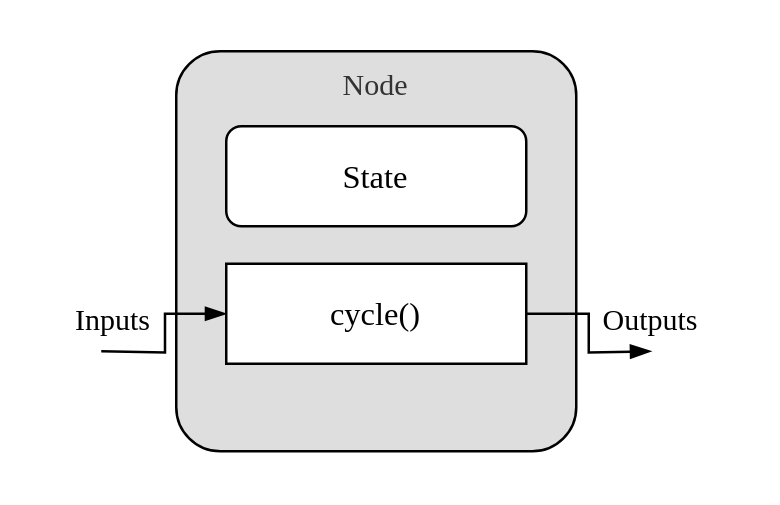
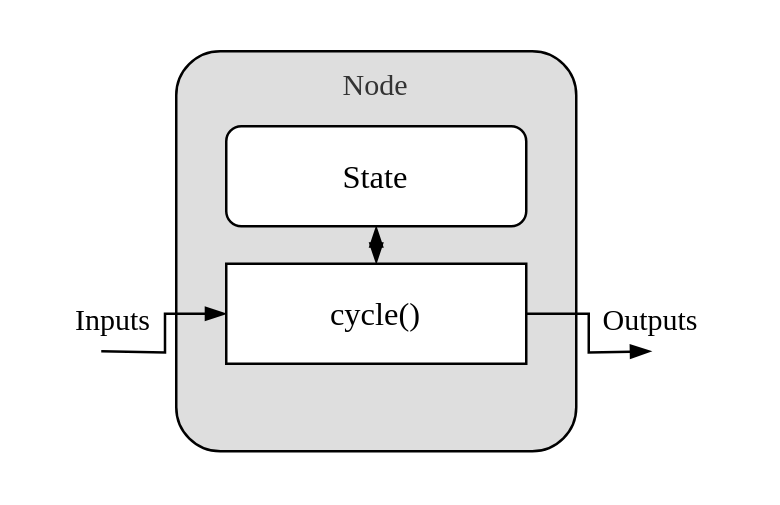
edge "State" -- "cycle()": added
